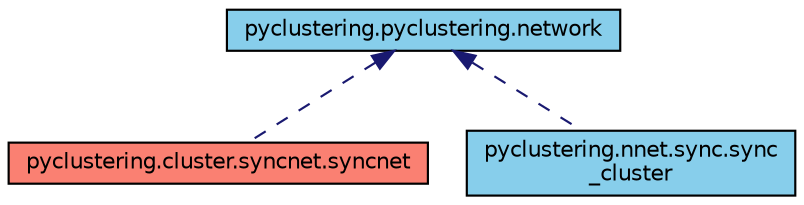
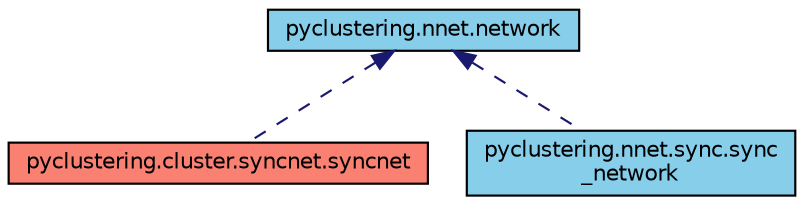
node "pyclustering.pyclustering.network": label "pyclustering.pyclustering.network" -> "pyclustering.nnet.network"
node "pyclustering.nnet.sync.sync _cluster": label "pyclustering.nnet.sync.sync _cluster" -> "pyclustering.nnet.sync.sync _network"
